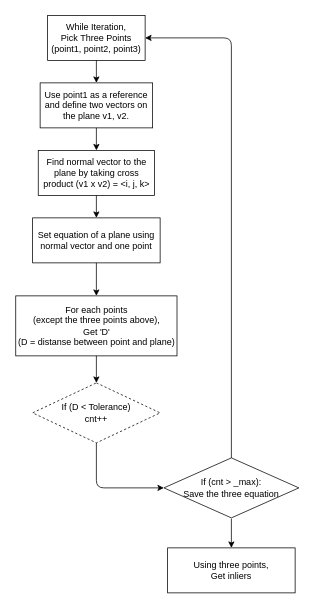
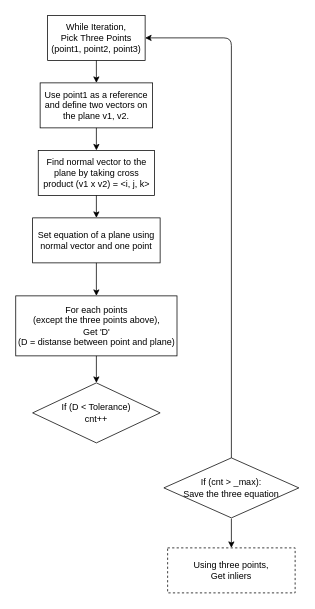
node "If (D < Tolerance) cnt++": style dashed -> solid
edge "If (D < Tolerance) cnt++" -> "If (cnt > _max): Save the three equation": removed
node "Using three points, Get inliers": style solid -> dashed
